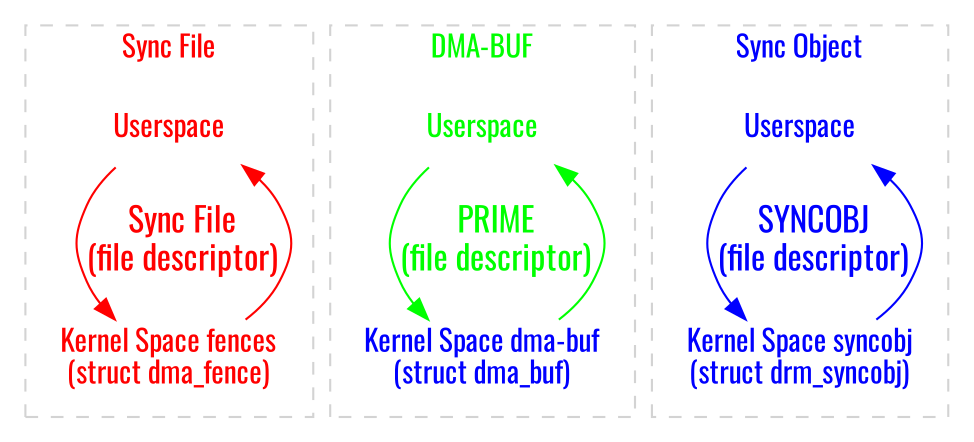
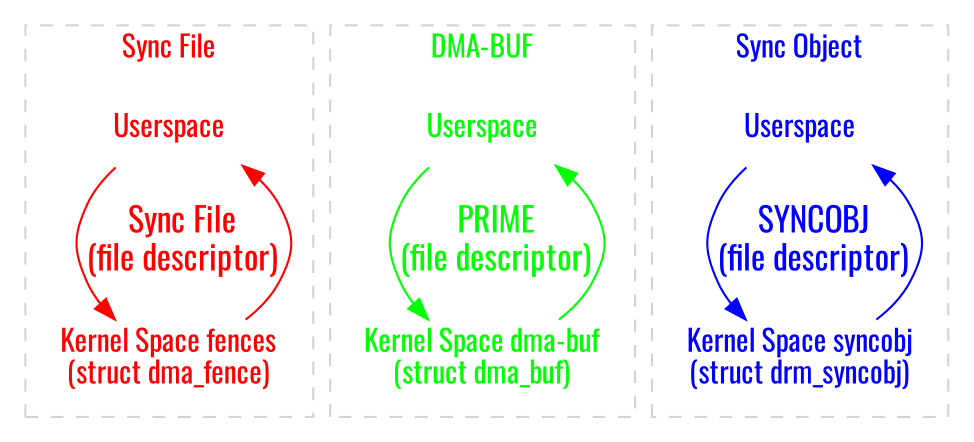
node "Kernel Space dma-buf (struct dma_buf)": fontcolor blue -> green
